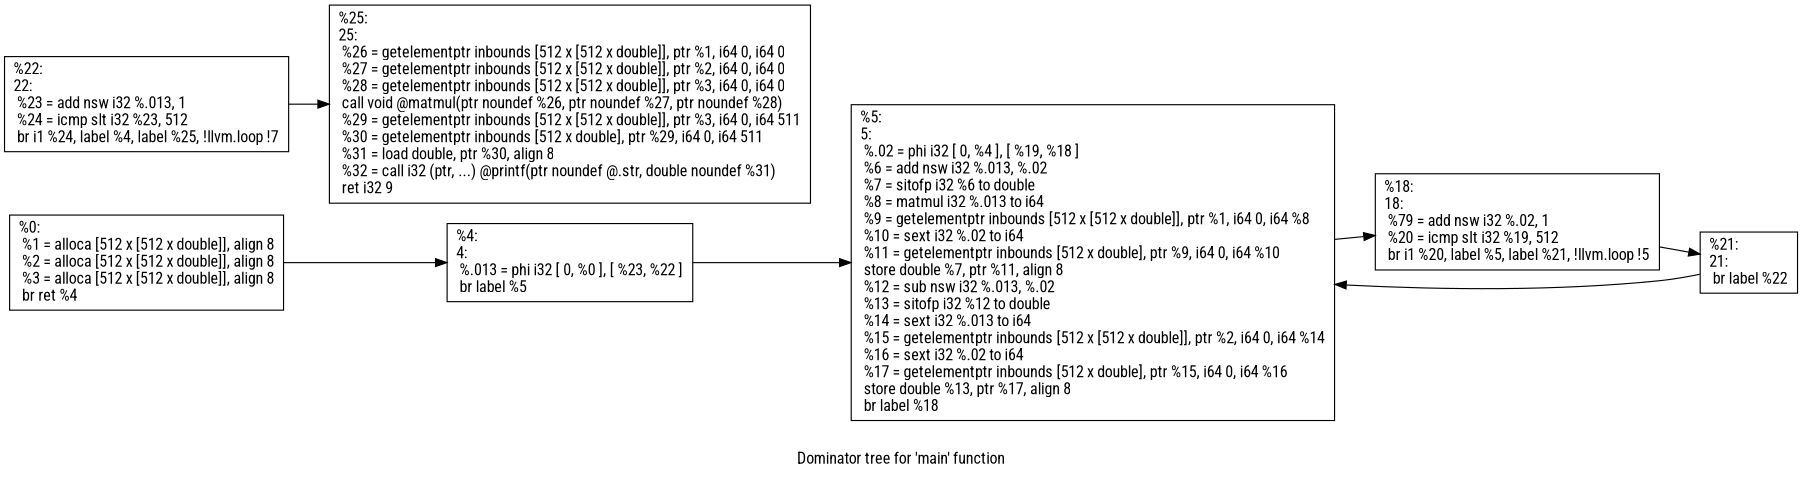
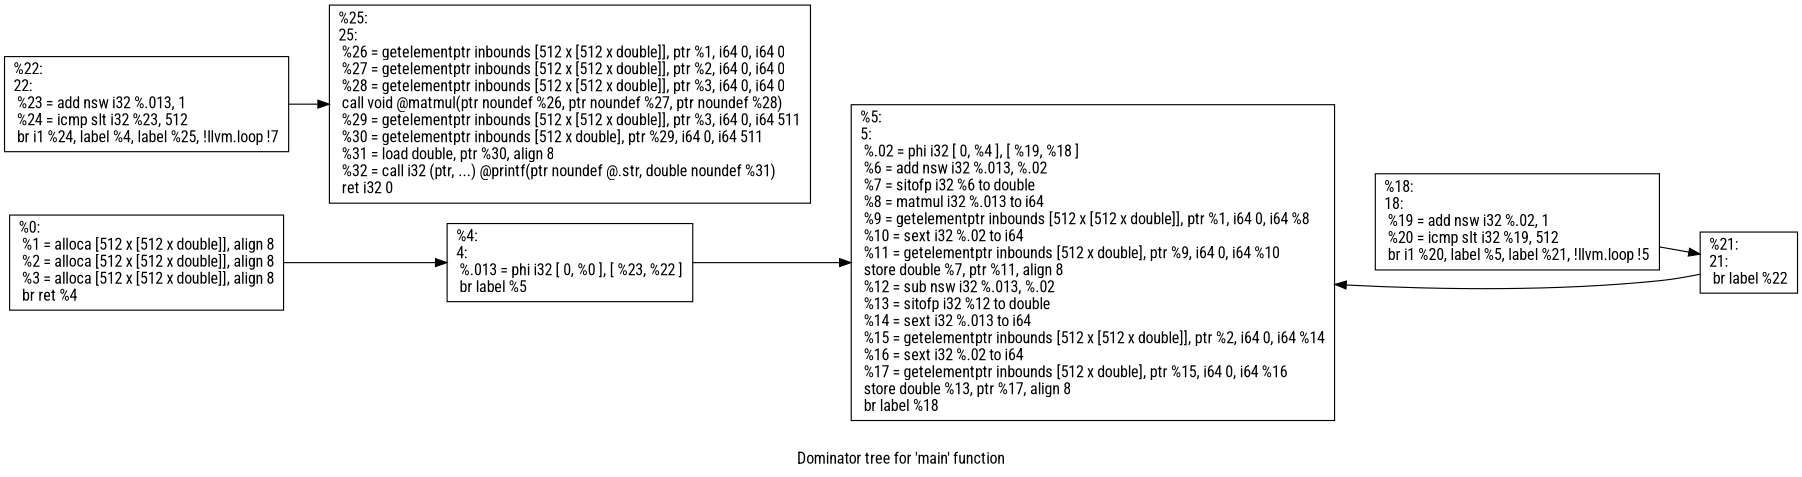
node "%25:": text "ret i32 9" -> "ret i32 0"
node "%18:": text "%79 = add nsw i32 %.02, 1" -> "%19 = add nsw i32 %.02, 1"
edge "%5:" -> "%18:": removed
